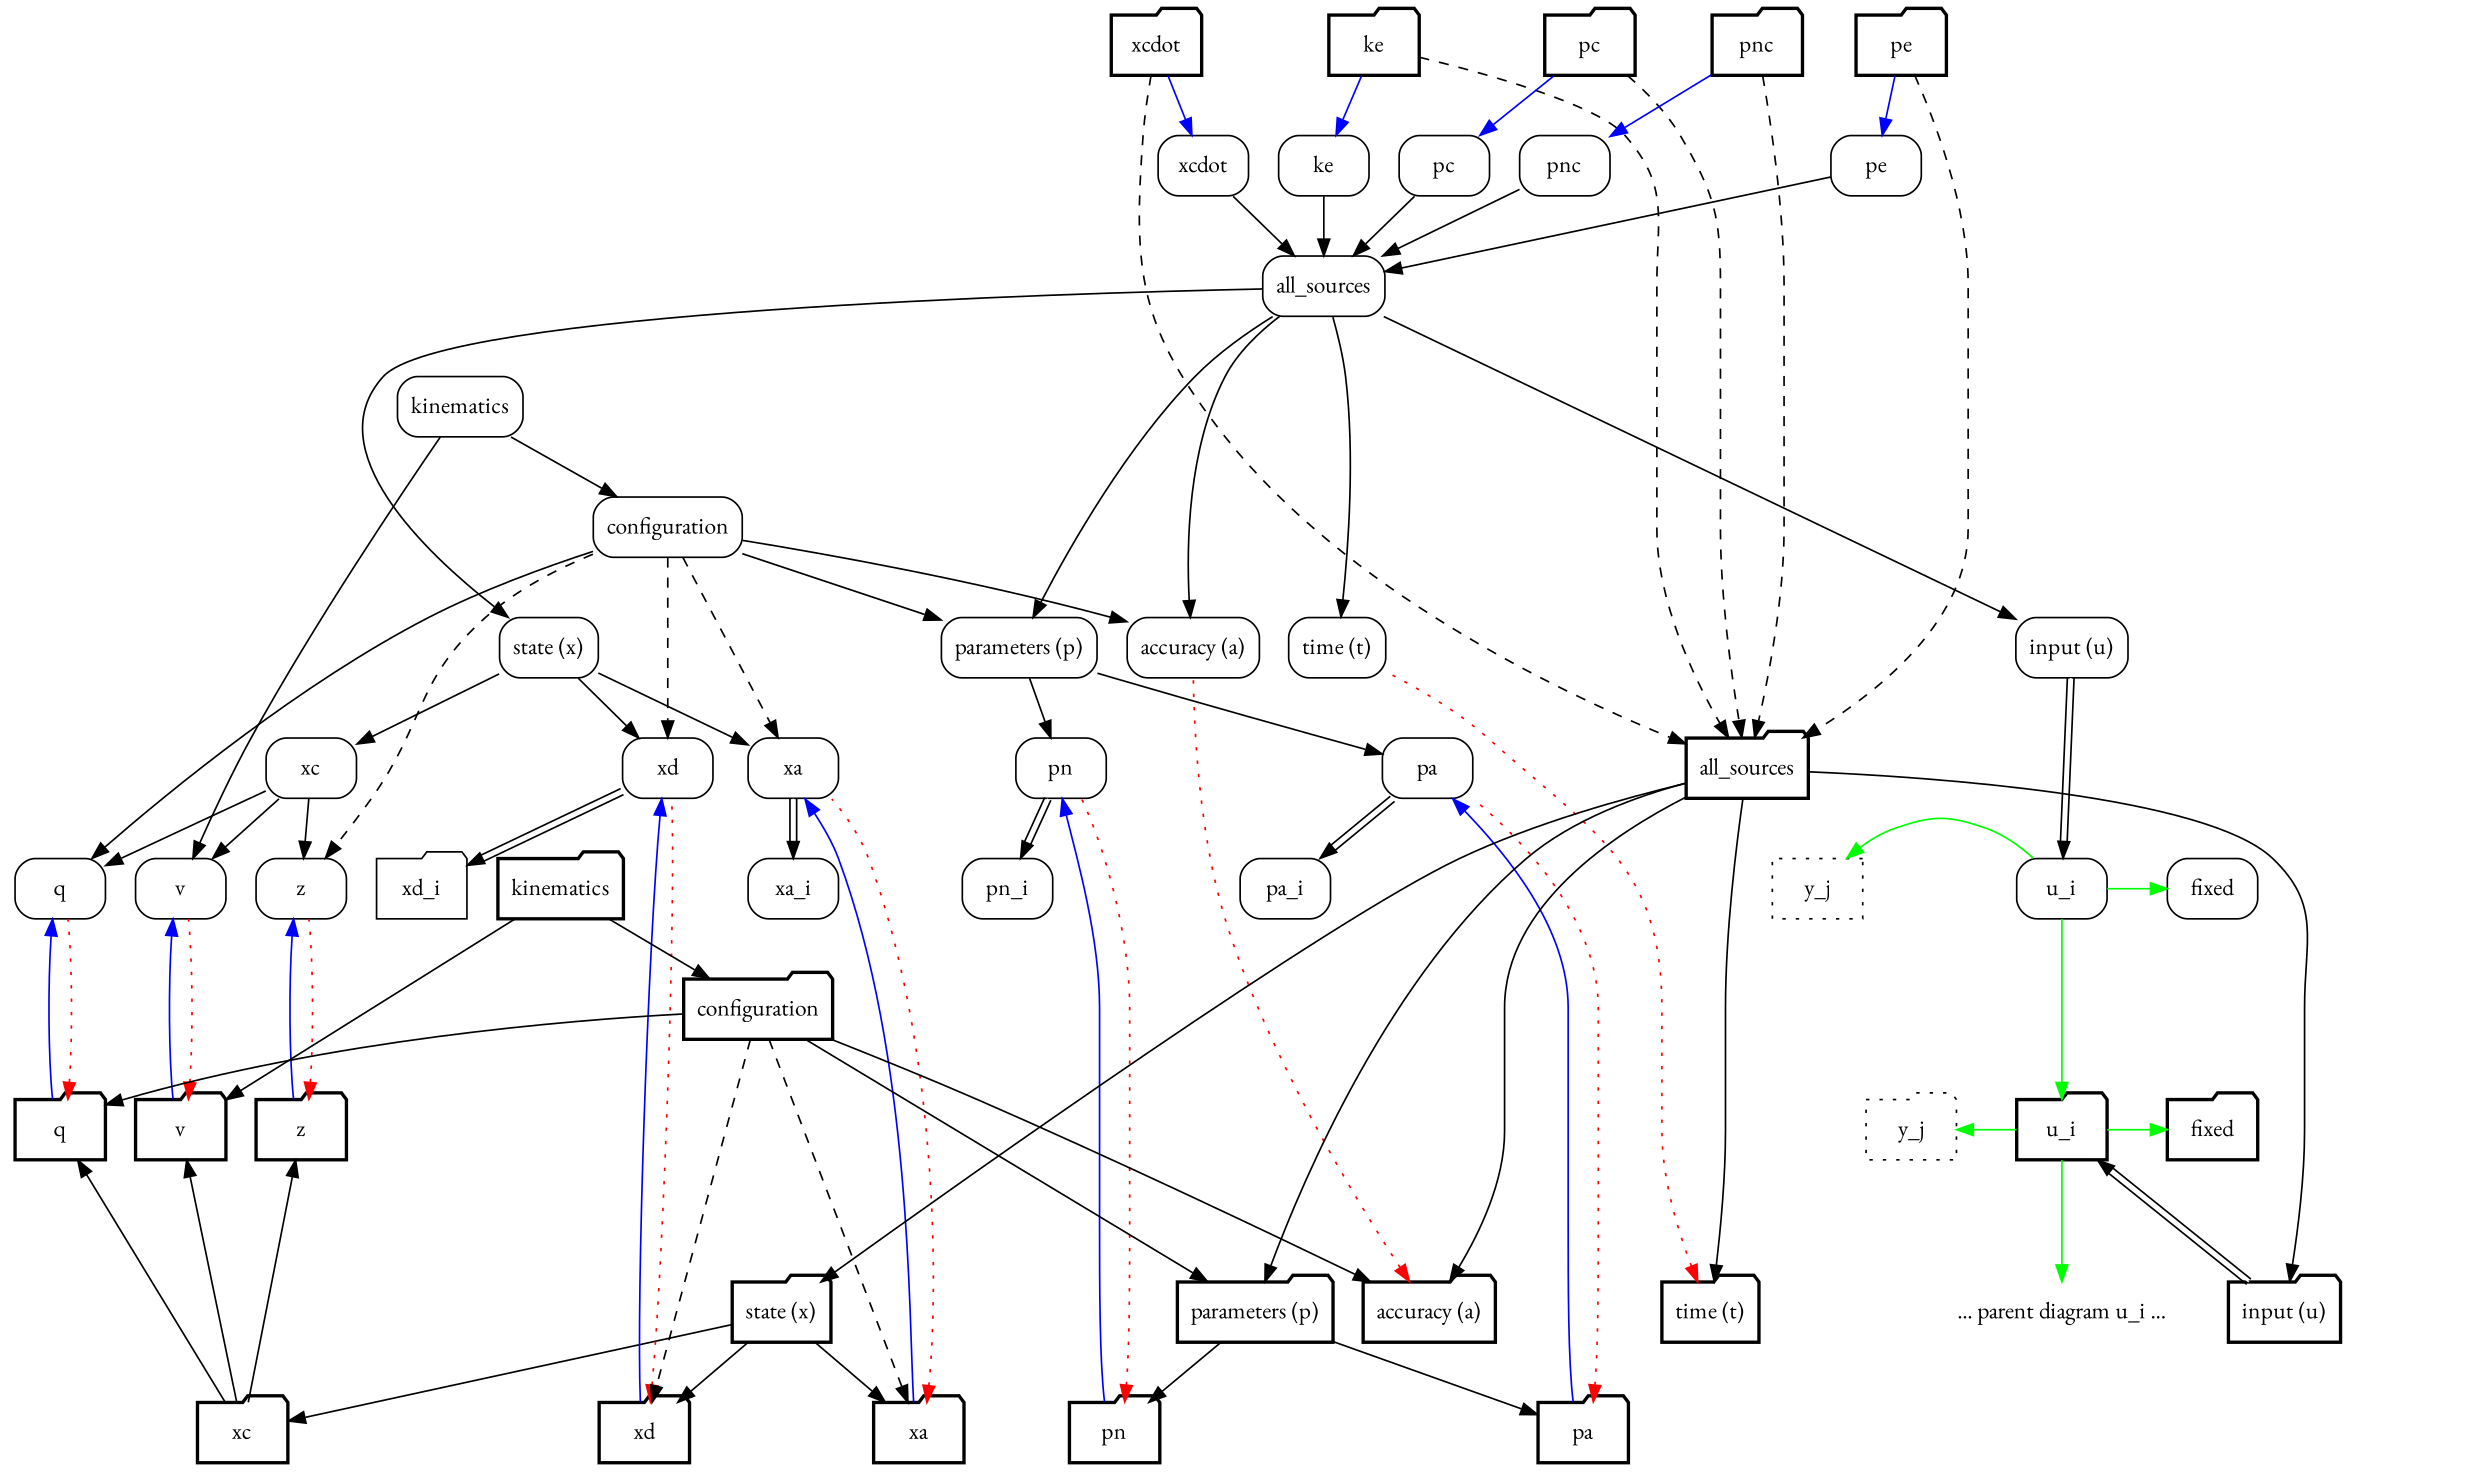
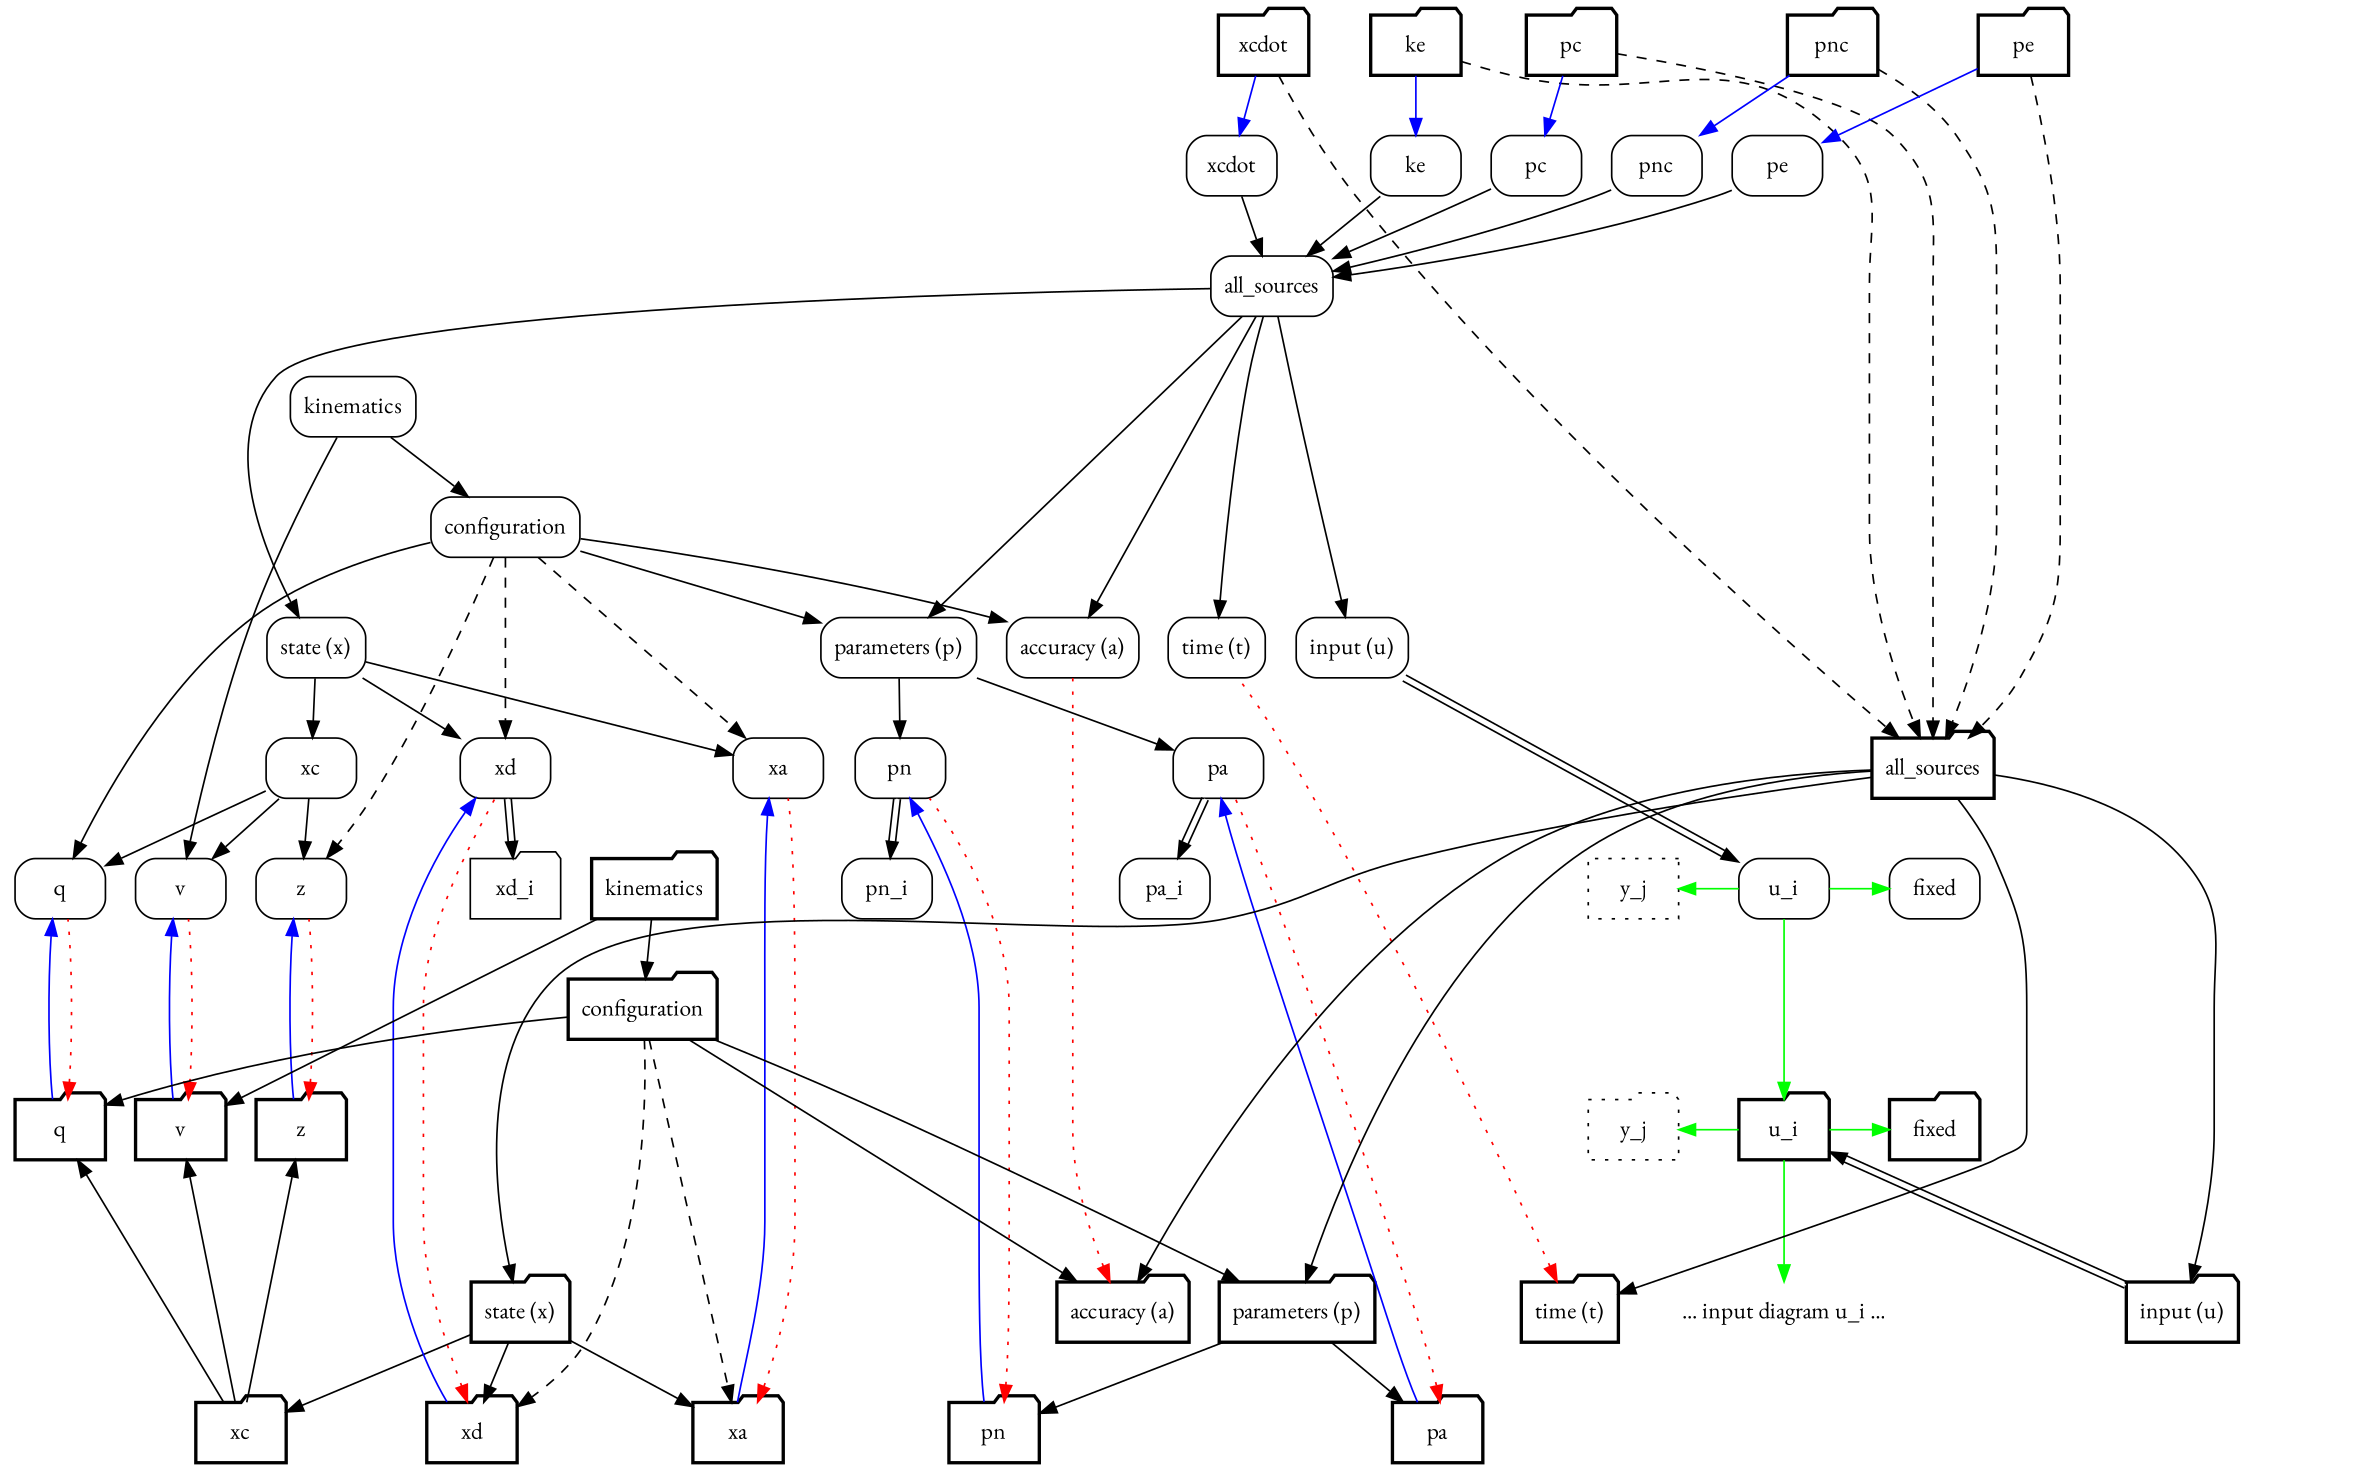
node "xa_i": removed
node "... parent diagram u_i ...": label "... parent diagram u_i ..." -> "... input diagram u_i ..."
